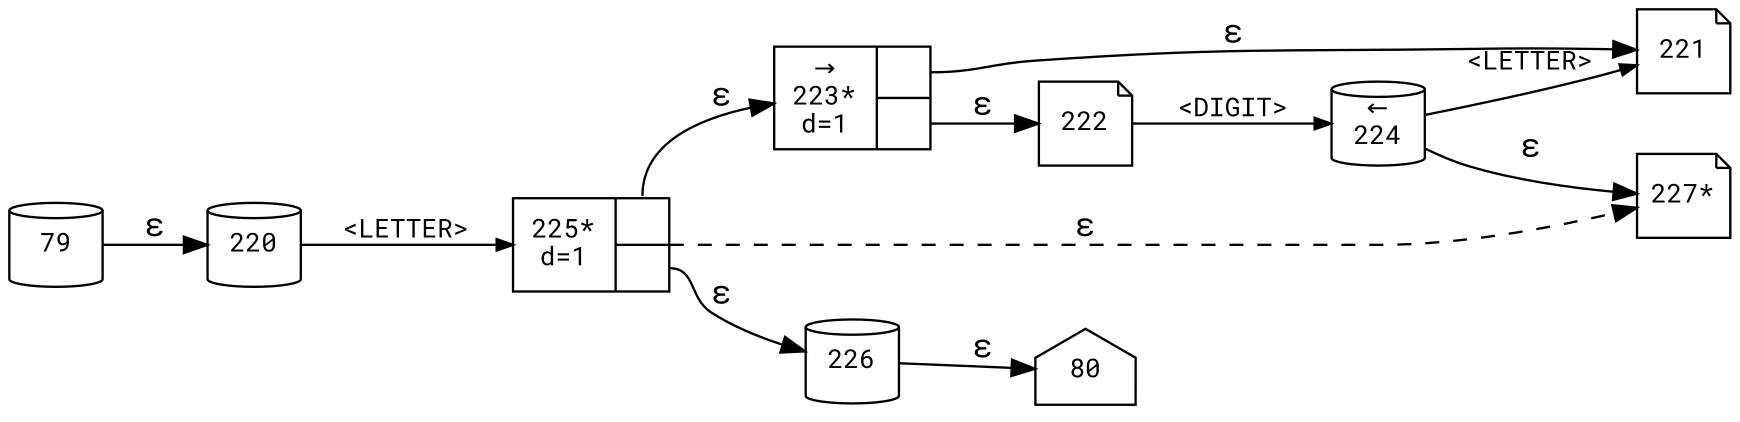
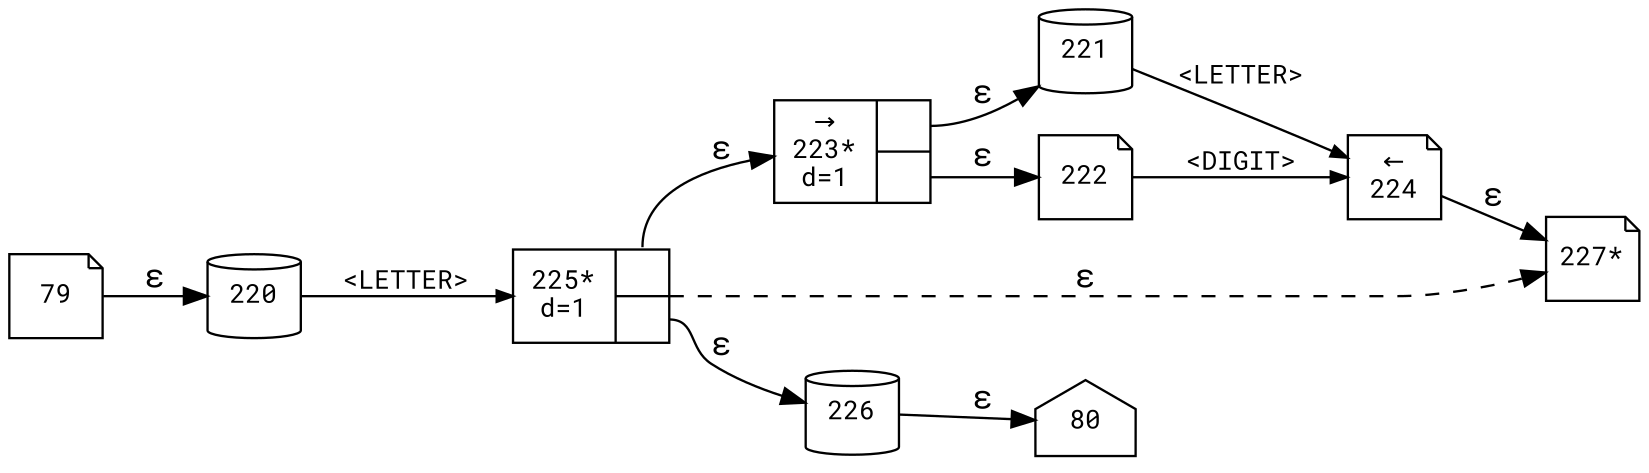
node "221": shape note -> cylinder
edge "← 224" -> "221": reversed
node "← 224": shape cylinder -> note
node "79": shape cylinder -> note
